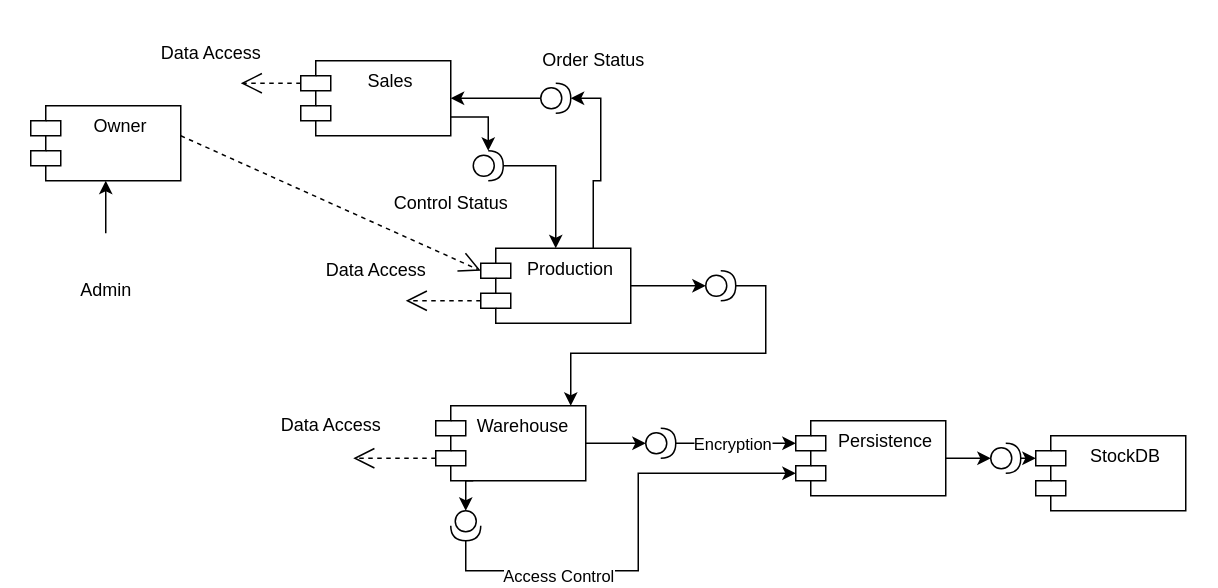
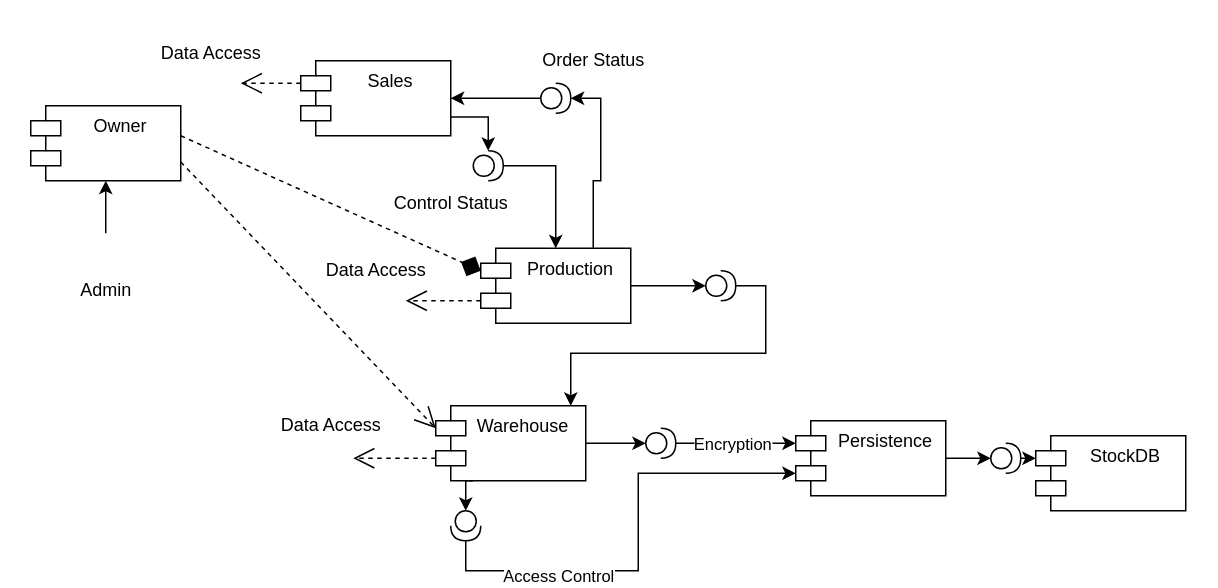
edge "Owner" -> "Production": arrowhead open -> diamond
edge "Owner" -> "Warehouse": added
